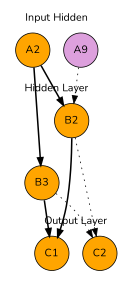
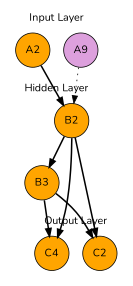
cluster "Input Hidden": label "Input Hidden" -> "Input Layer"
edge "A2" -> "B3": now "B2" -> "B3"
edge "B2" -> "C2": style dotted -> bold
edge "B3" -> "C2": style dotted -> bold
node "C1": label "C1" -> "C4"
